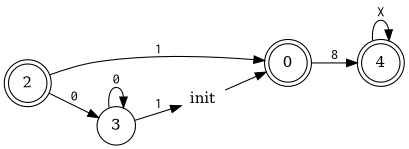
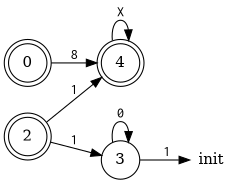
edge "2" -> "0": now "2" -> "4"
edge "init" -> "0": removed
edge "2" -> "3": label "0" -> "1"
